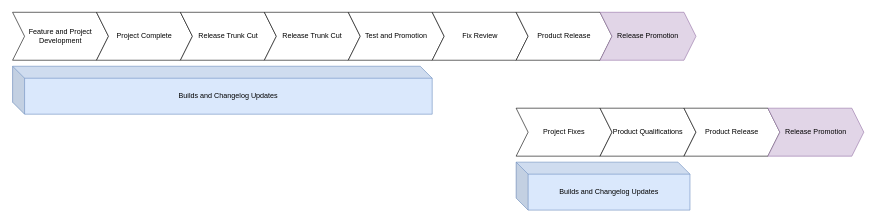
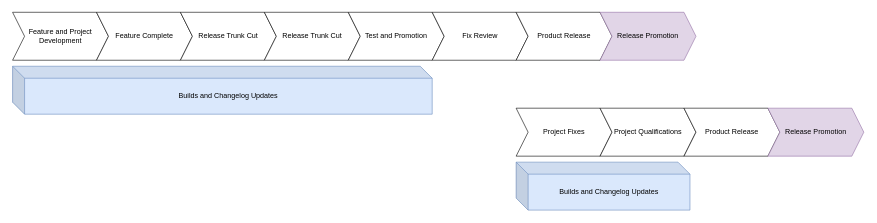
node "Project Complete": label "Project Complete" -> "Feature Complete"
node "Product Qualifications": label "Product Qualifications" -> "Project Qualifications"
